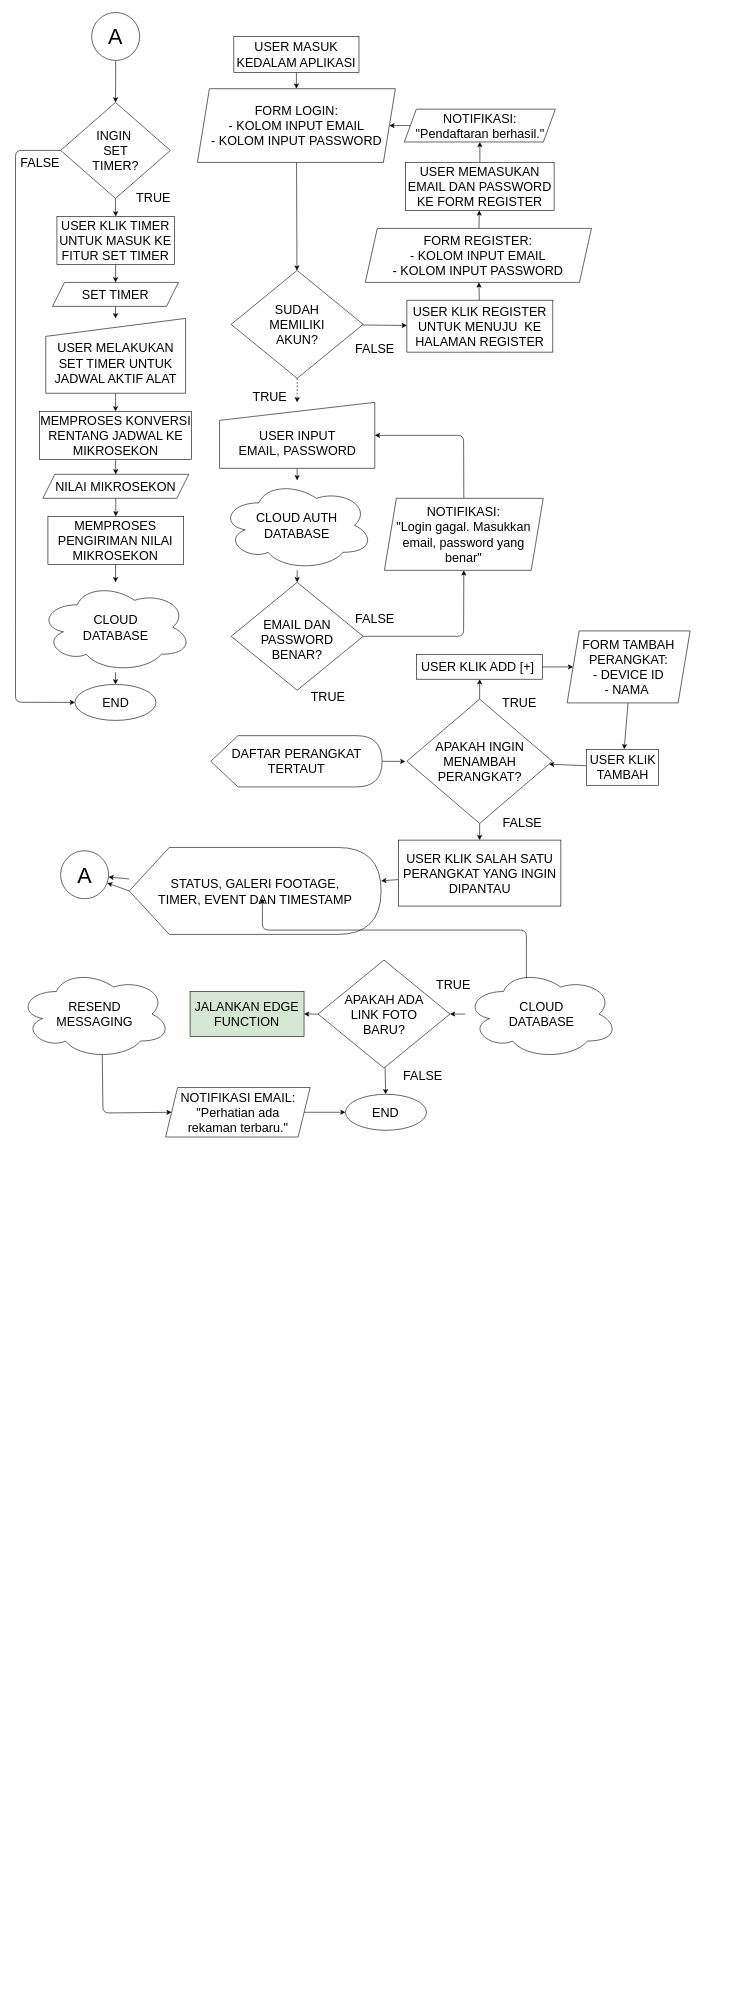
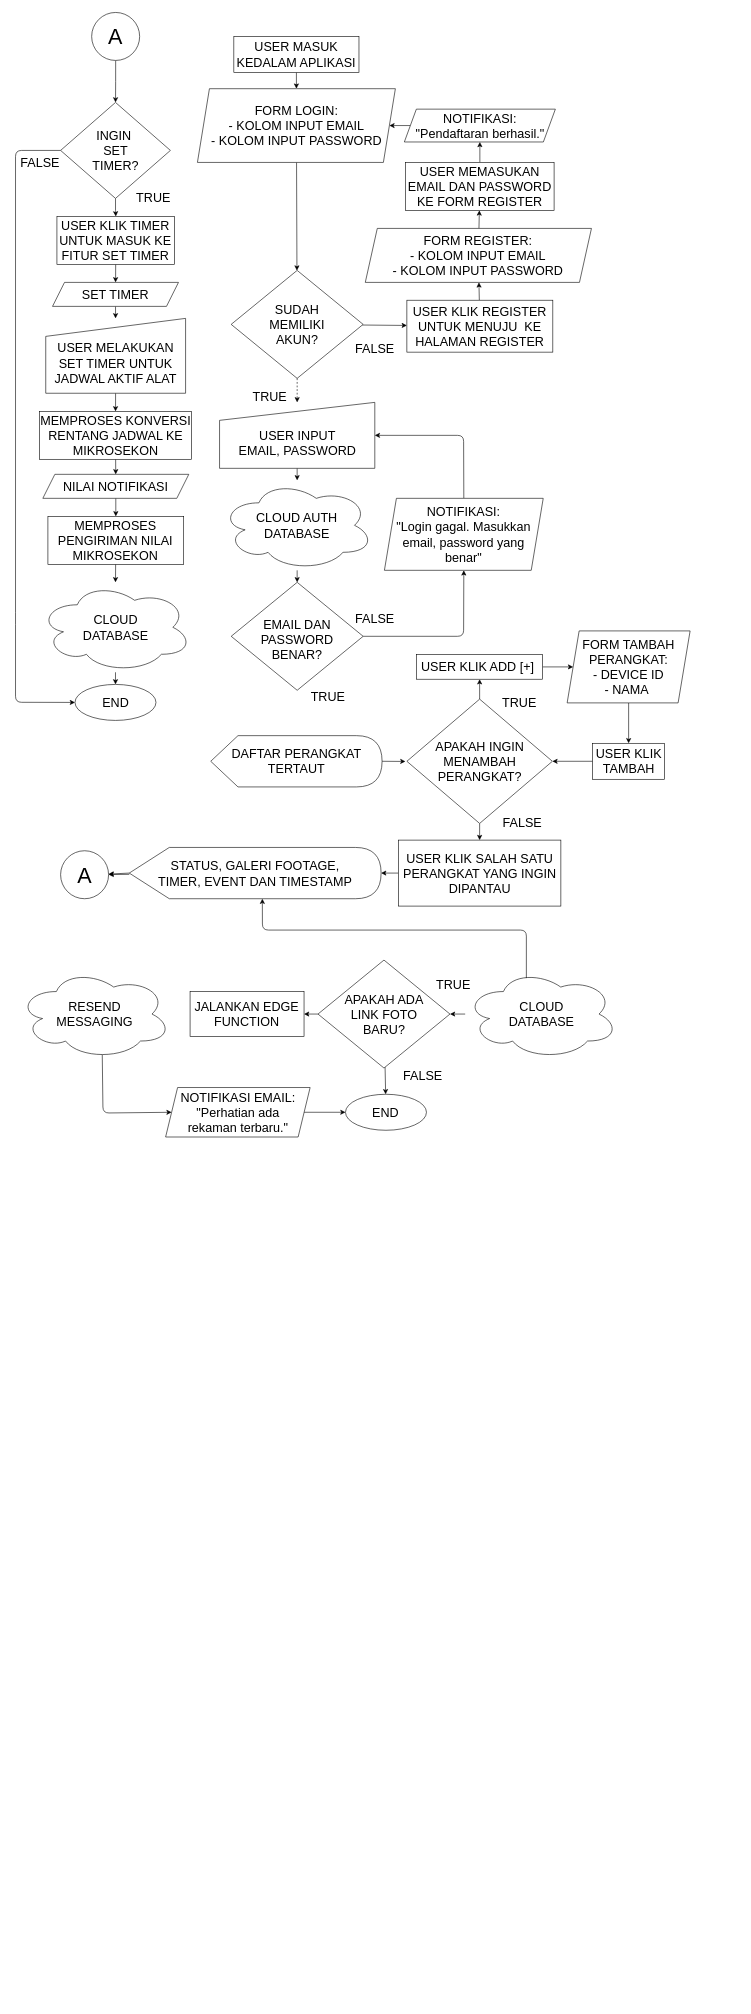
node "NILAI MIKROSEKON": label "NILAI MIKROSEKON" -> "NILAI NOTIFIKASI"
node "USER KLIK TAMBAH": moved (623, 767) -> (629, 761)
node "STATUS, GALERI FOOTAGE, TIMER, EVENT DAN TIMESTAMP": size 252x87 -> 252x51
node "JALANKAN EDGE FUNCTION": fillcolor #d5e8d4 -> #ffffff
